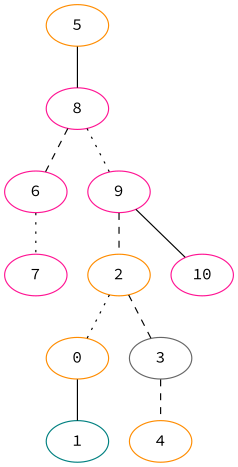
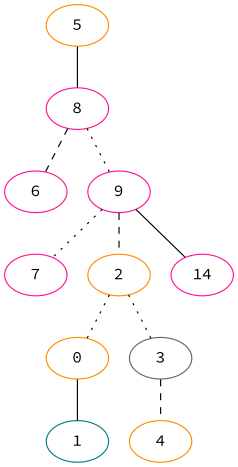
edge "6" -- "7": now "9" -- "7"
node "10": label "10" -> "14"
edge "2" -- "3": style dashed -> dotted
